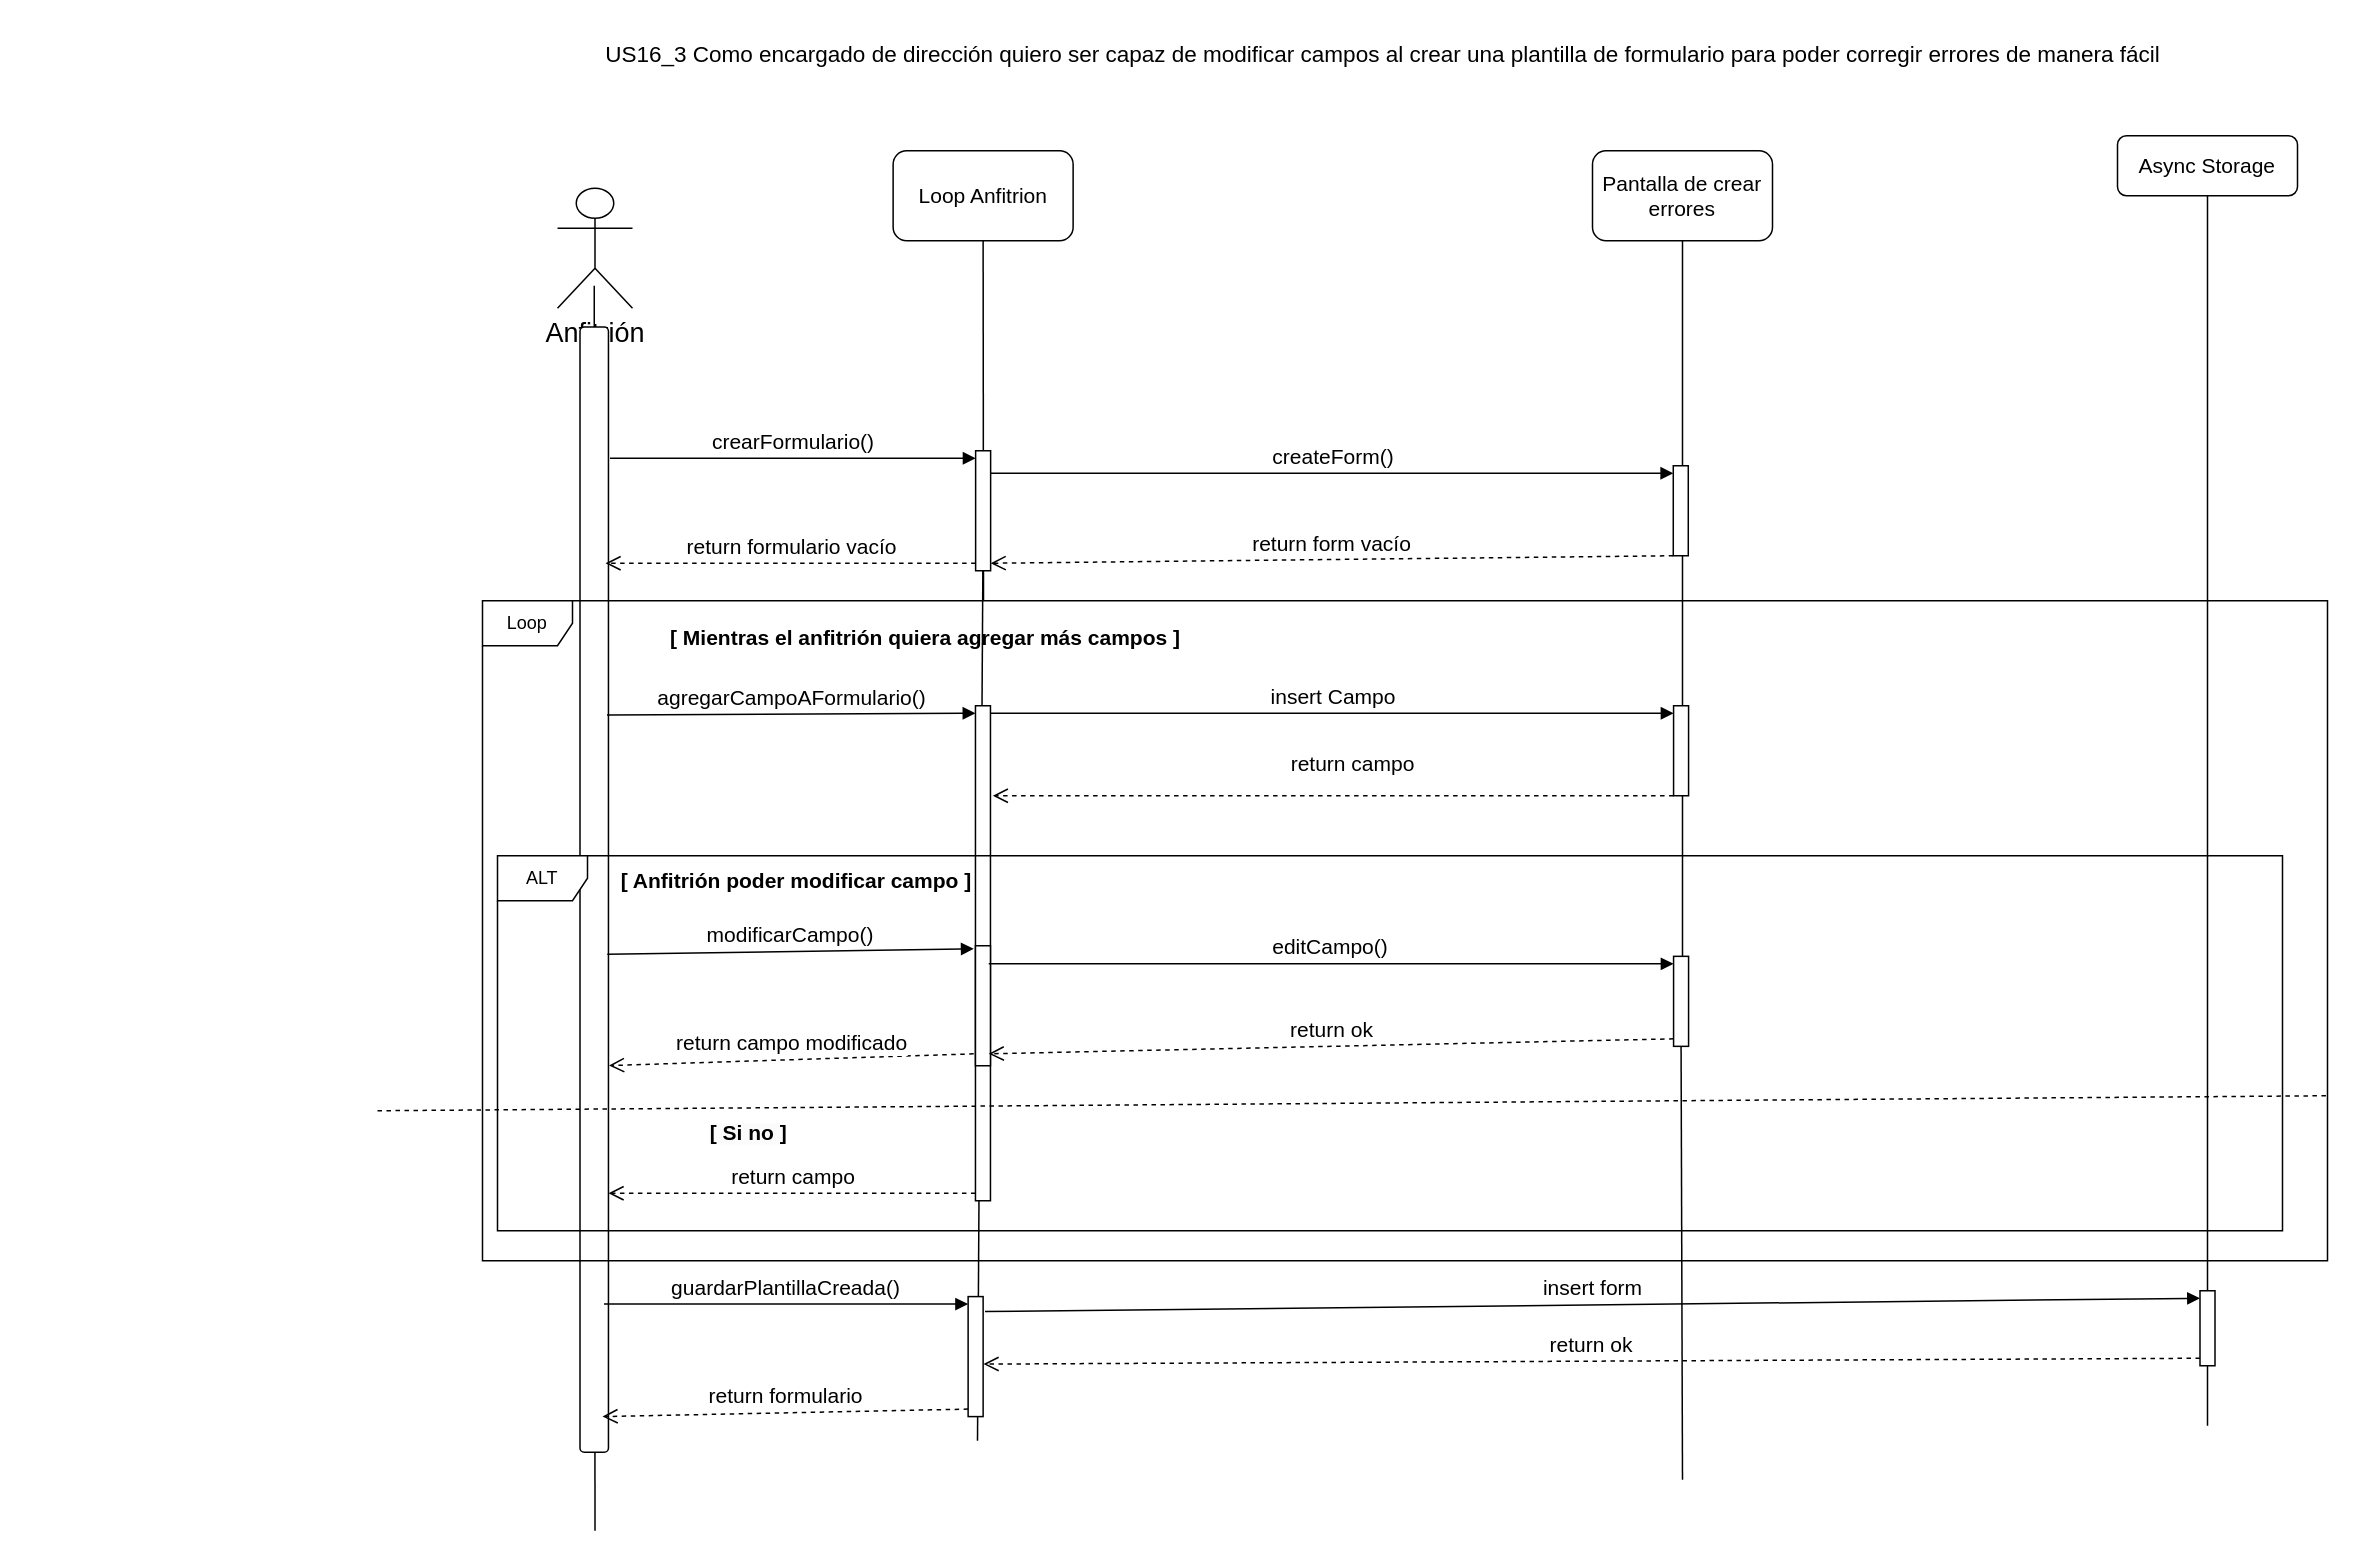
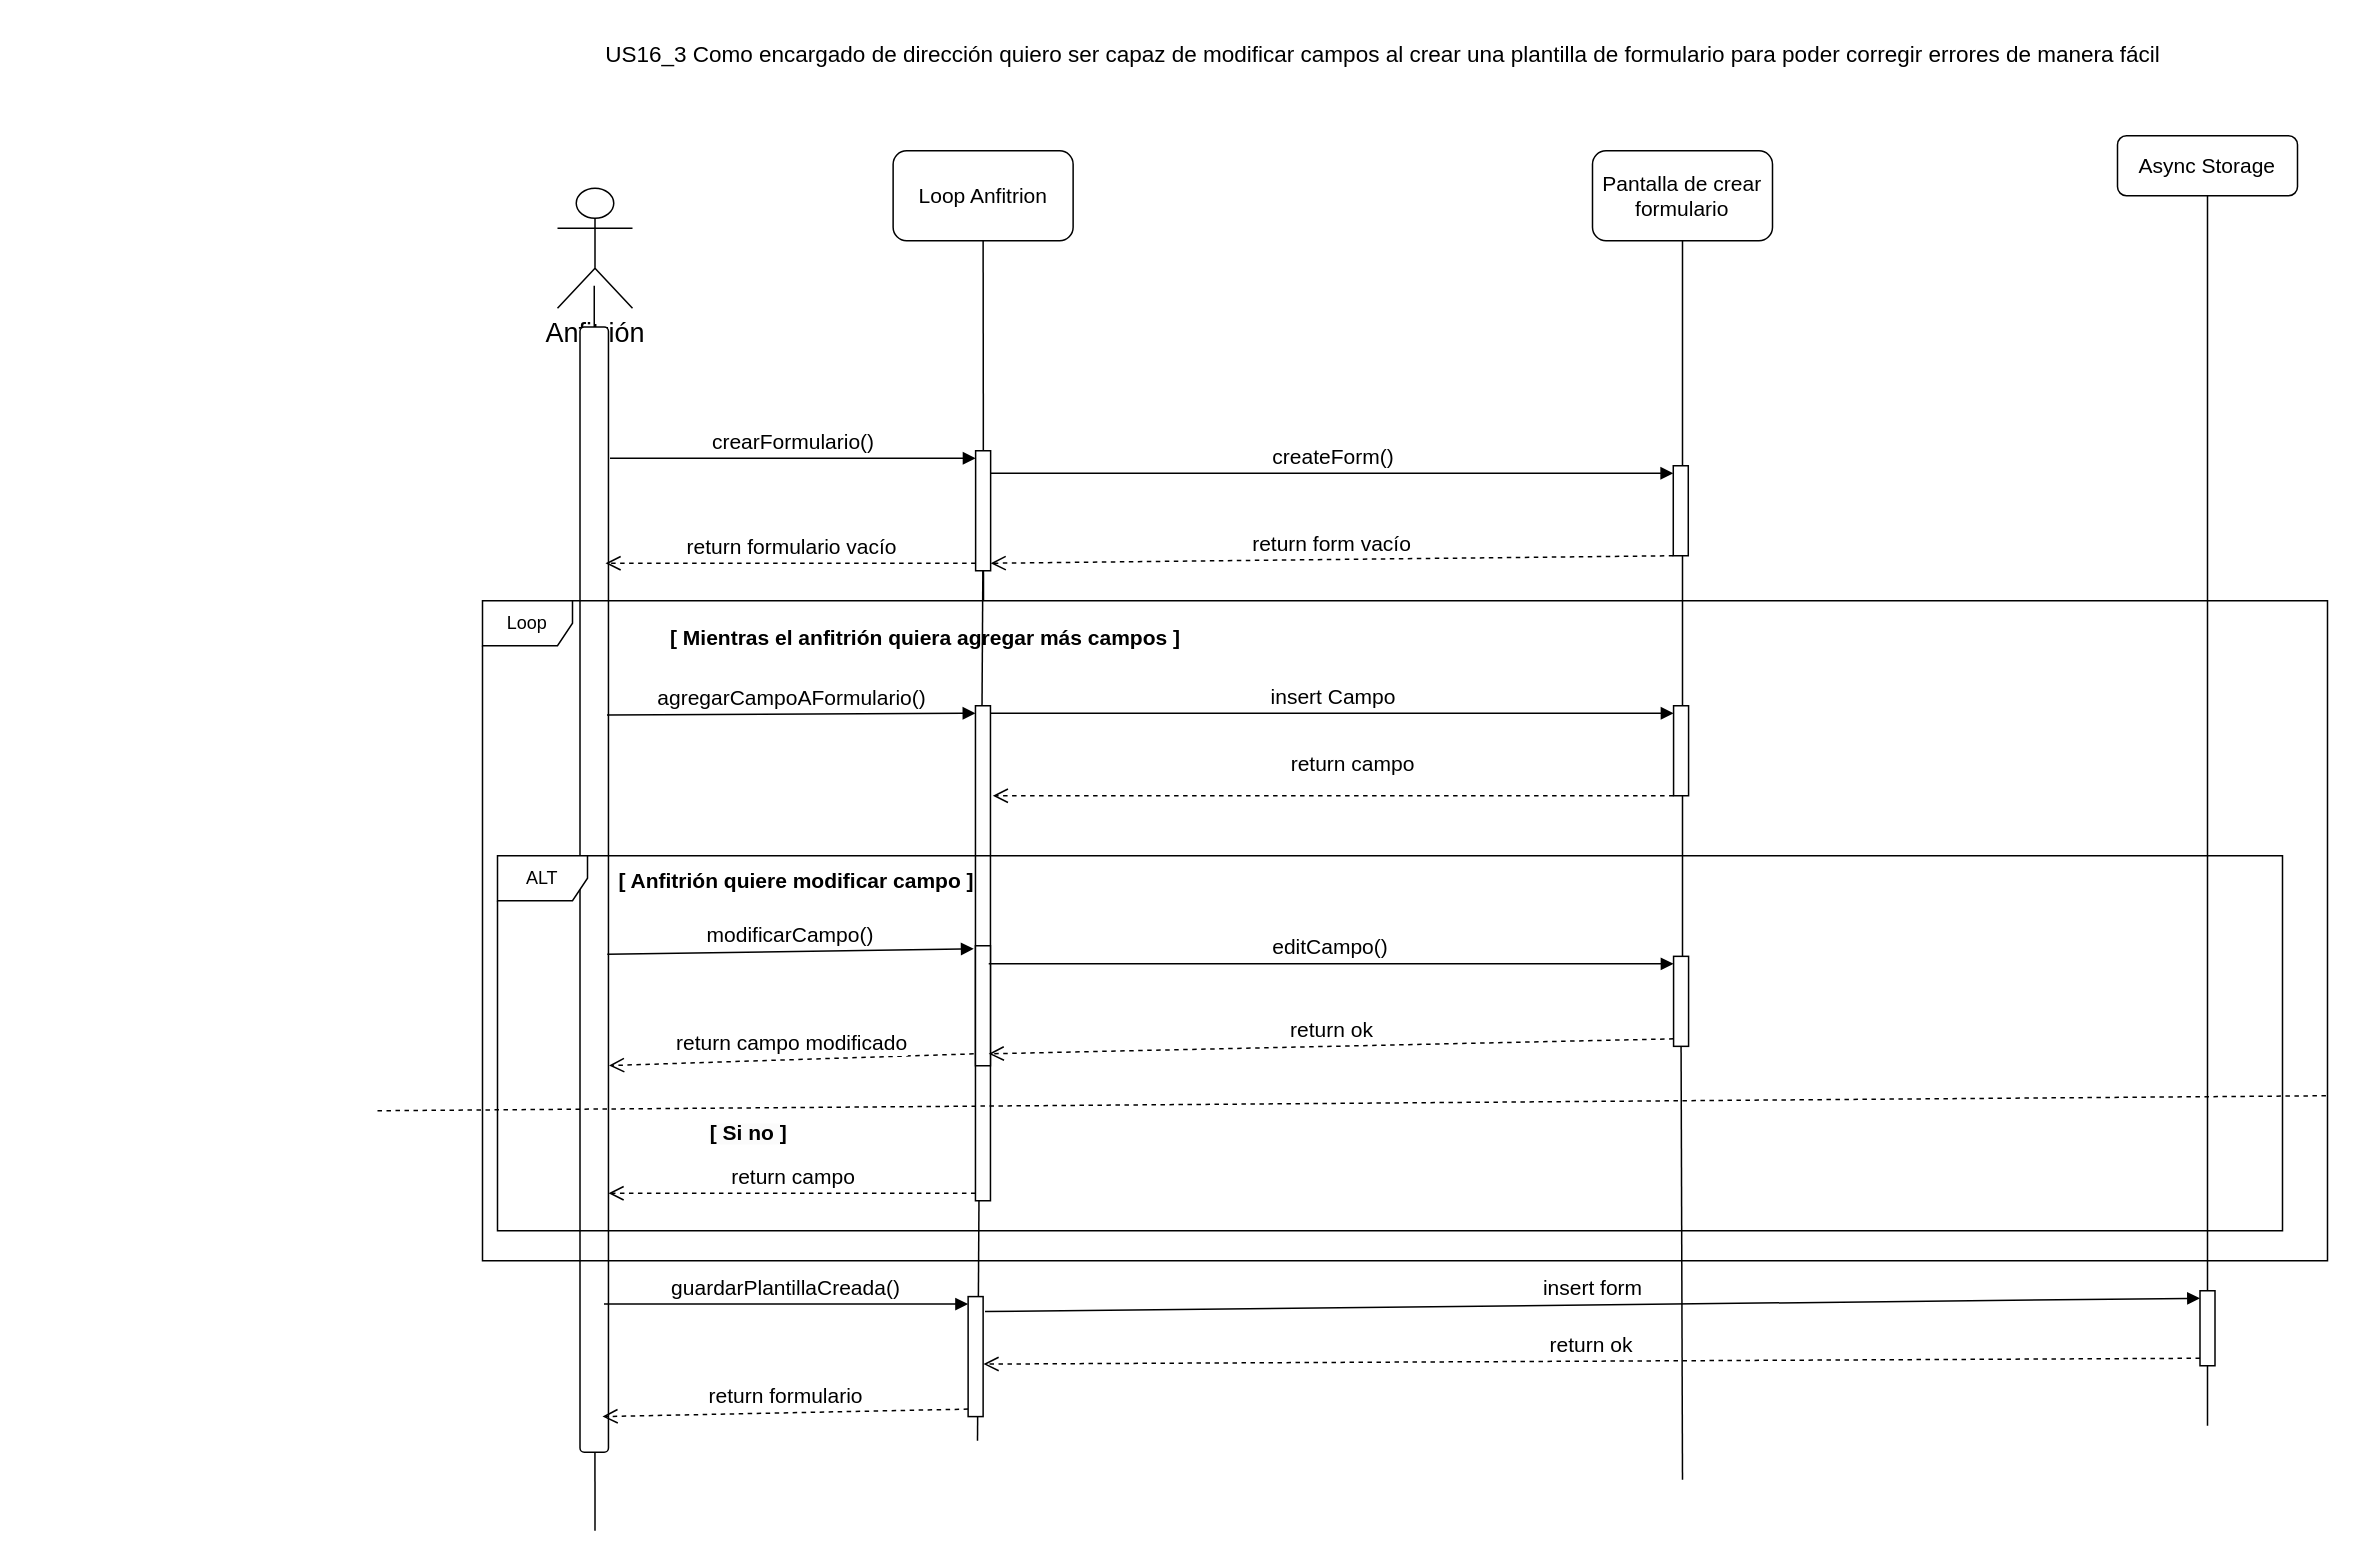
node "Pantalla de crear errores": label "Pantalla de crear errores" -> "Pantalla de crear formulario"
node "[ Anfitrión poder modificar campo ]": label "[ Anfitrión poder modificar campo ]" -> "[ Anfitrión quiere modificar campo ]"
